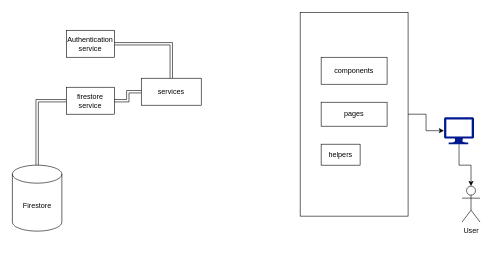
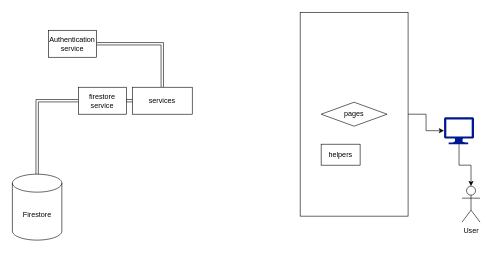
node "Authentication service": moved (90, 44) -> (72, 44)
node "components": removed
node "services": moved (171, 92) -> (162, 101)
node "firestore service": moved (90, 101) -> (102, 101)
node "pages": shape rectangle -> diamond
node "Firestore": moved (37, 198) -> (37, 207)
